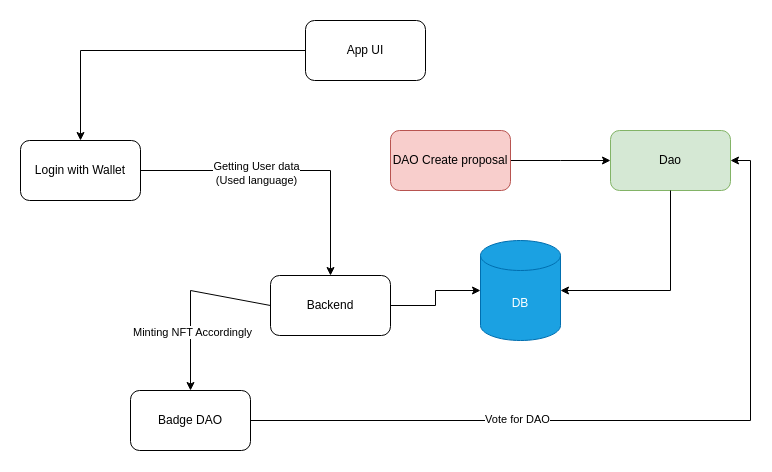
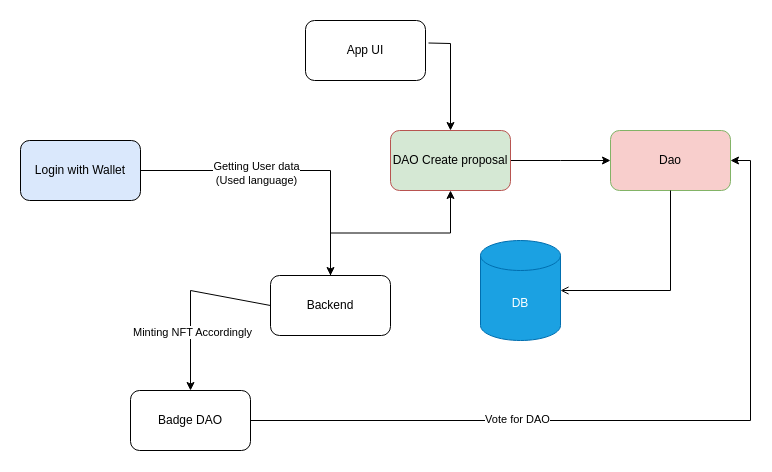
edge "App UI" -> "Login with Wallet": removed
edge "App UI" -> "DAO Create proposal": added
node "DAO Create proposal": fillcolor #f8cecc -> #d5e8d4
node "Dao": fillcolor #d5e8d4 -> #f8cecc
node "Login with Wallet": fillcolor #ffffff -> #dae8fc
edge "Dao" -> "DB": arrowhead classic -> open
edge "Backend" -> "DB": now "Backend" -> "DAO Create proposal"
